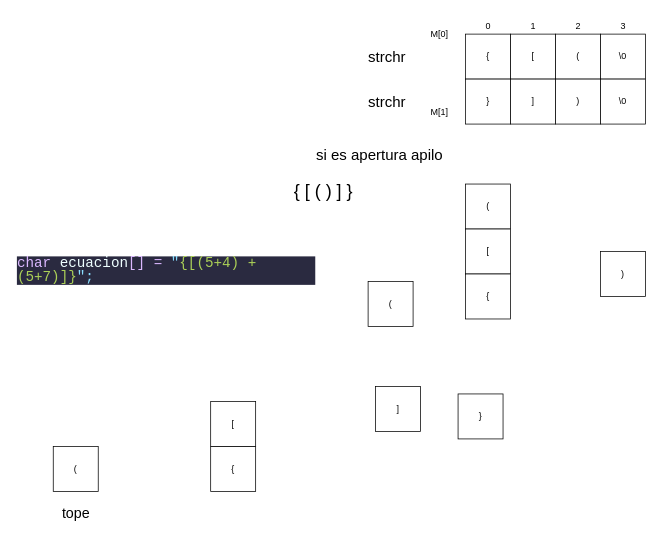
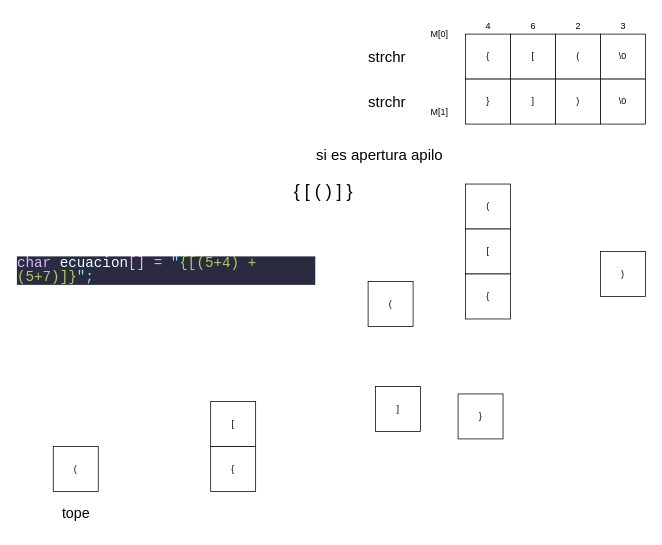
node "0": label "0" -> "4"
node "1": label "1" -> "6"
